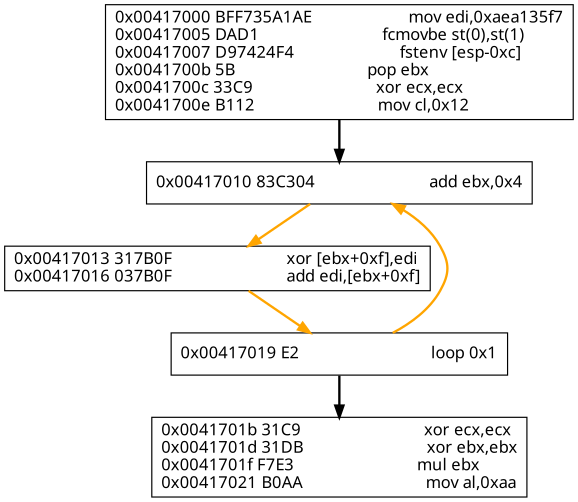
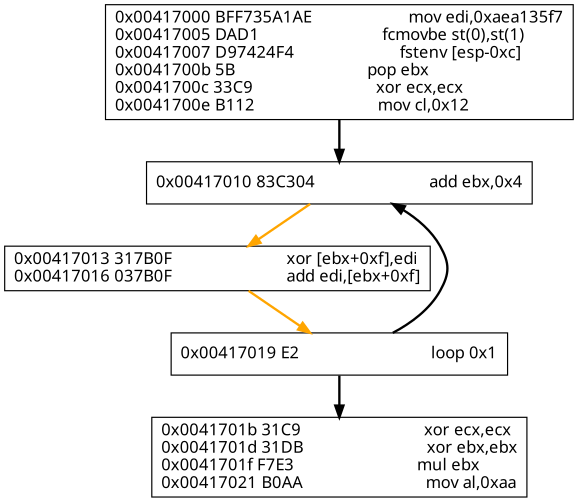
edge "0x00417019 E2                              loop 0x1" -> "0x00417010 83C304                          add ebx,0x4": color orange -> black
